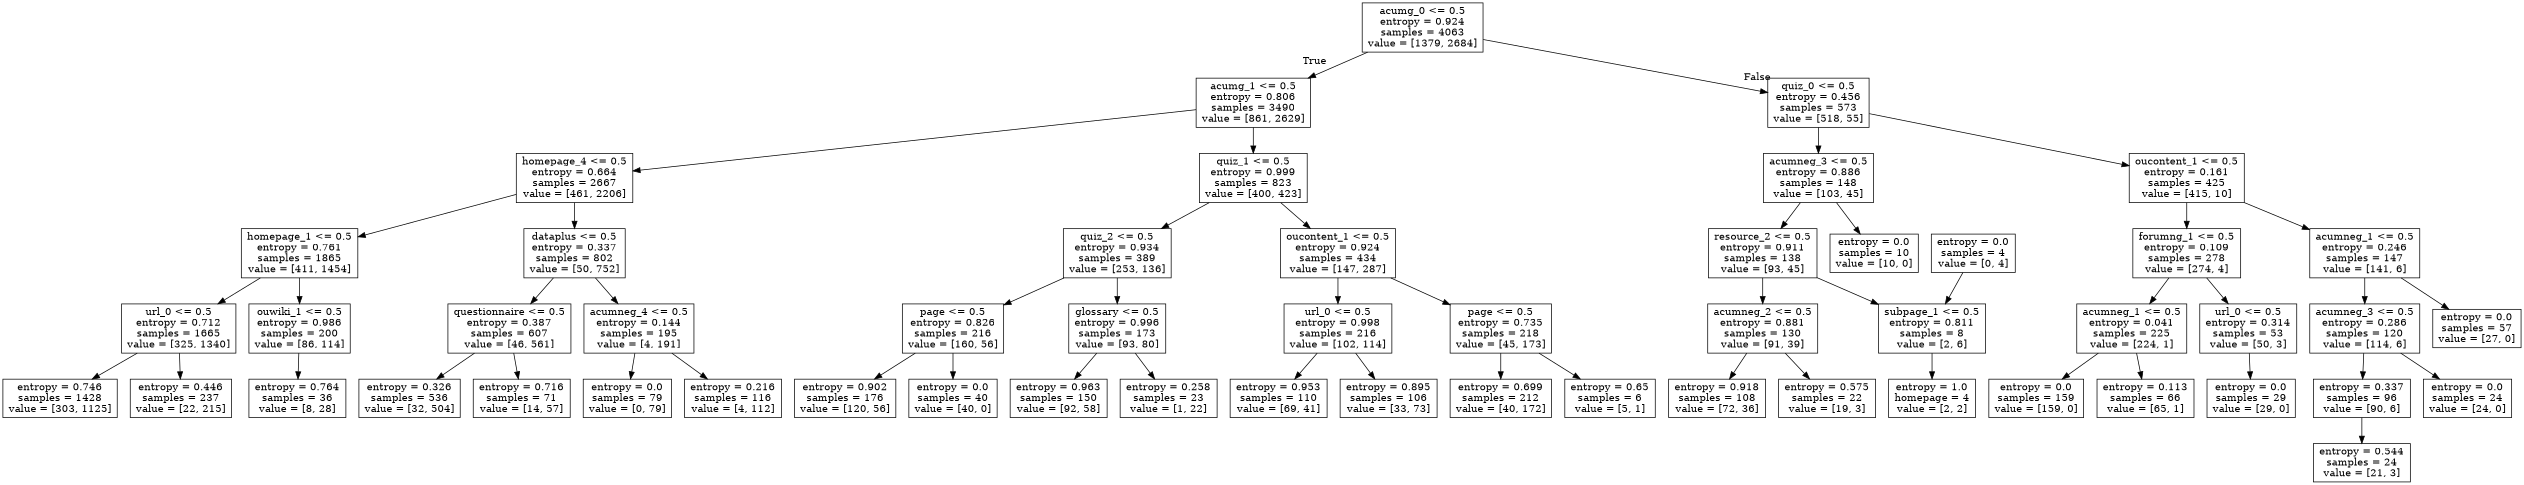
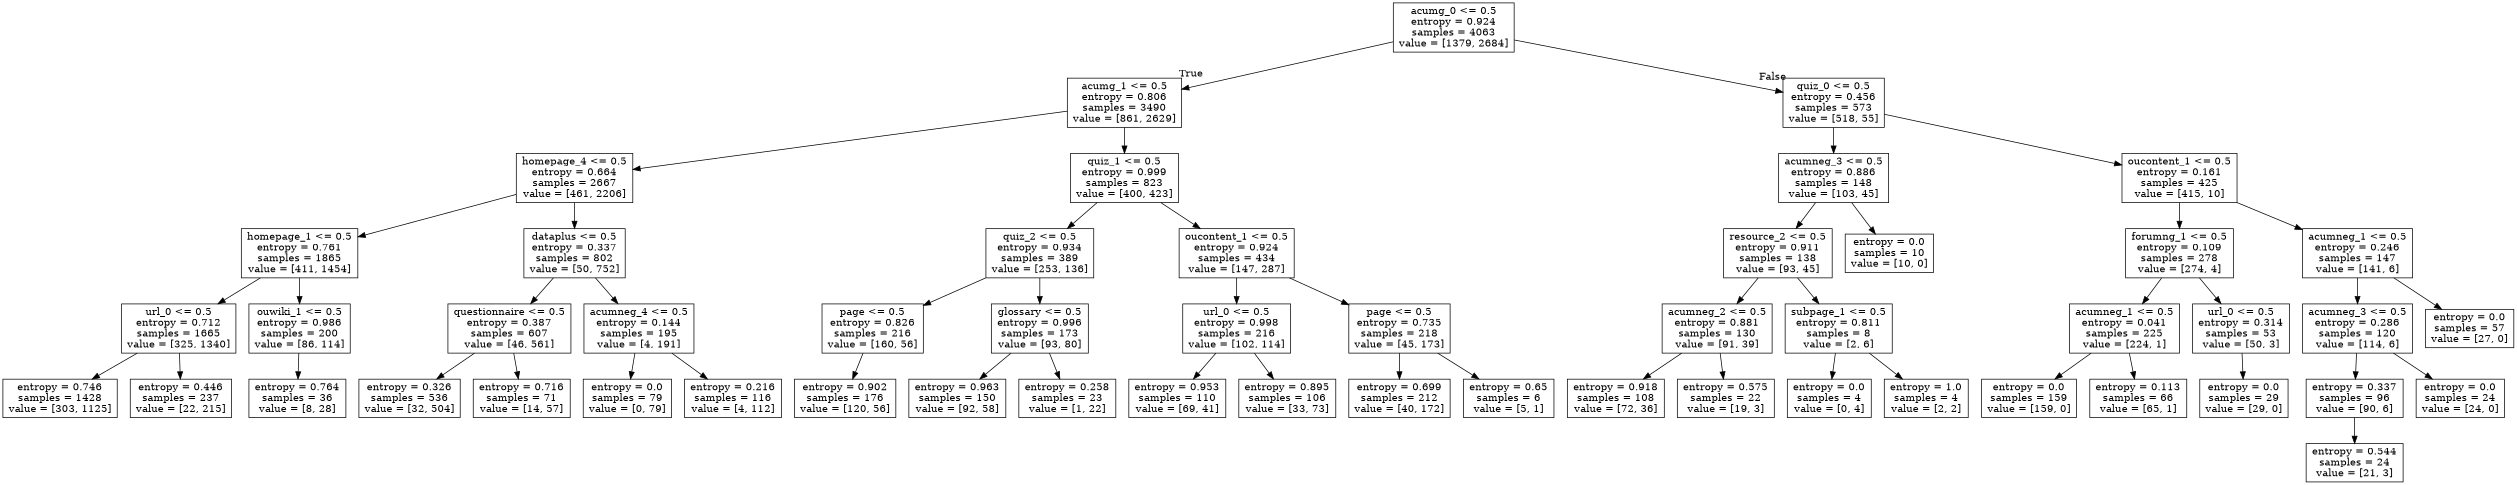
edge "entropy = 0.0 samples = 4 value = [0, 4]" -> "subpage_1 <= 0.5 entropy = 0.811 samples = 8 value = [2, 6]": reversed
node "entropy = 0.0 samples = 40 value = [40, 0]": removed
node "entropy = 1.0 homepage = 4 value = [2, 2]": label "entropy = 1.0 homepage = 4 value = [2, 2]" -> "entropy = 1.0 samples = 4 value = [2, 2]"
